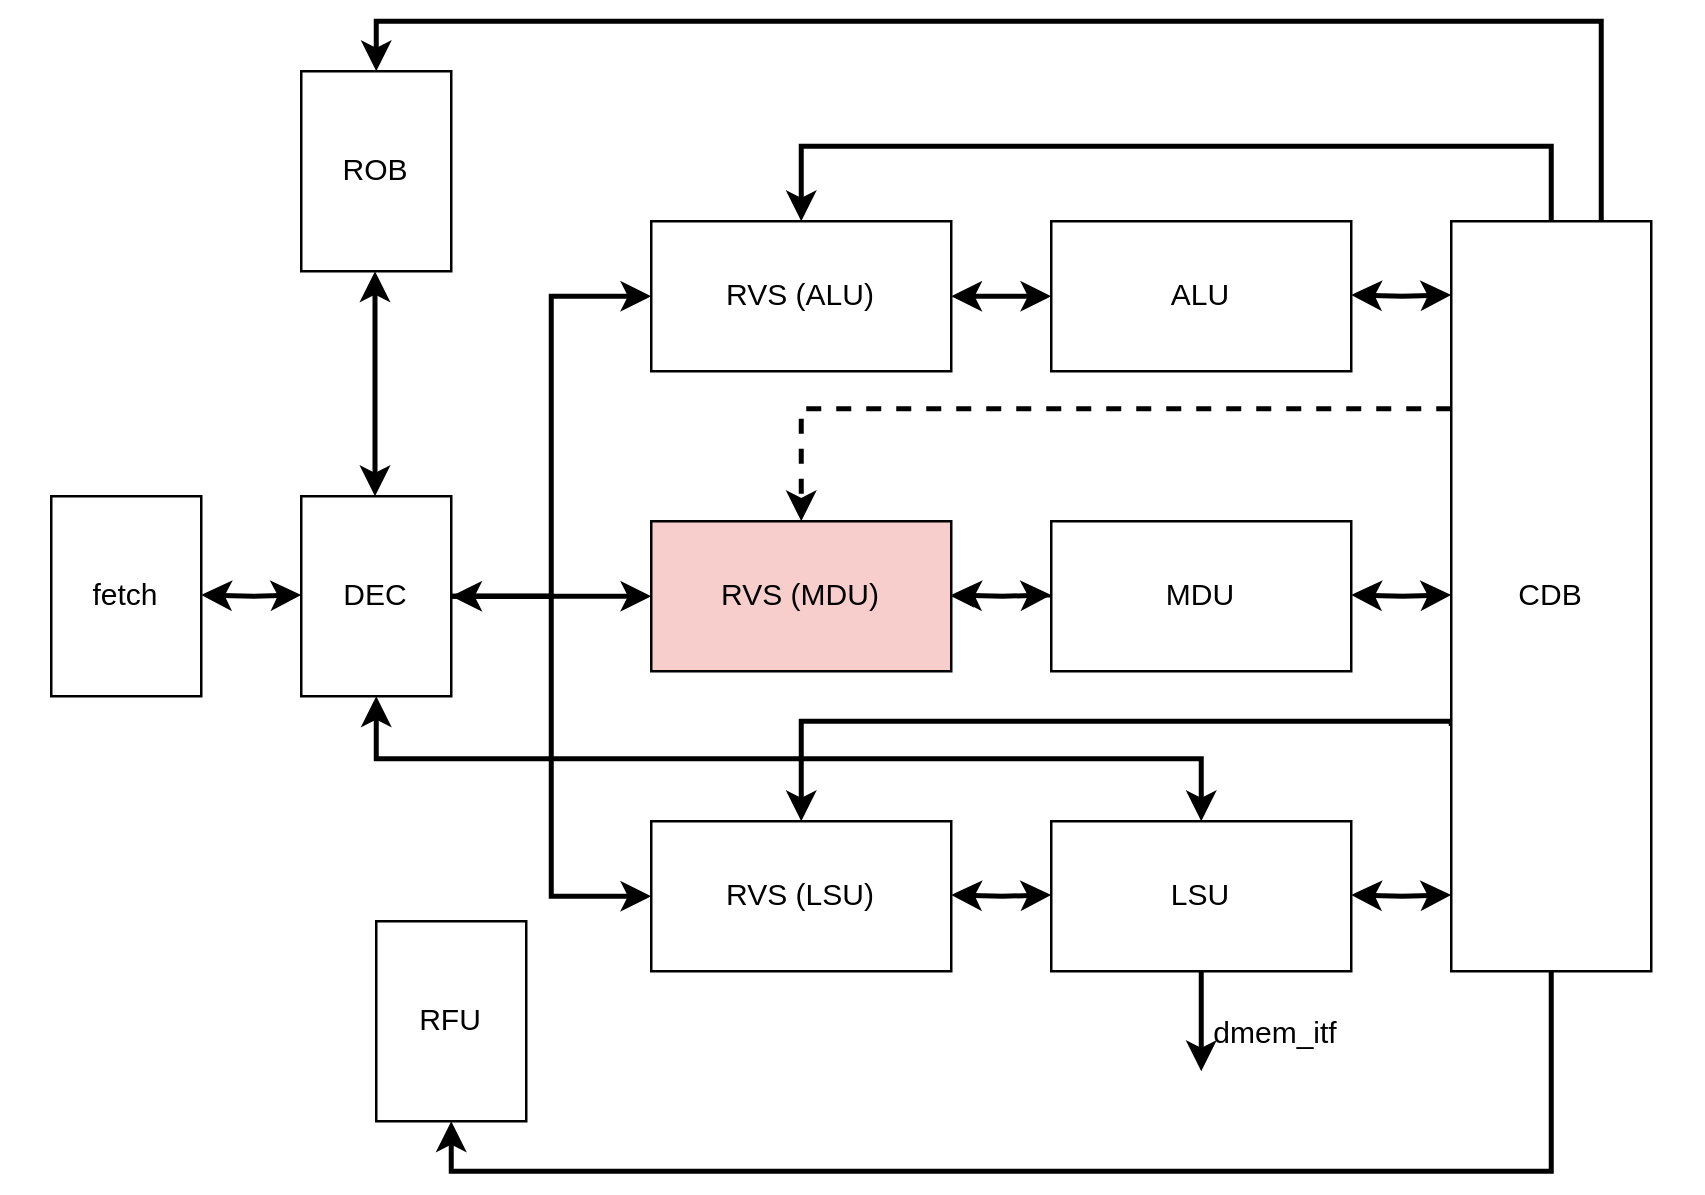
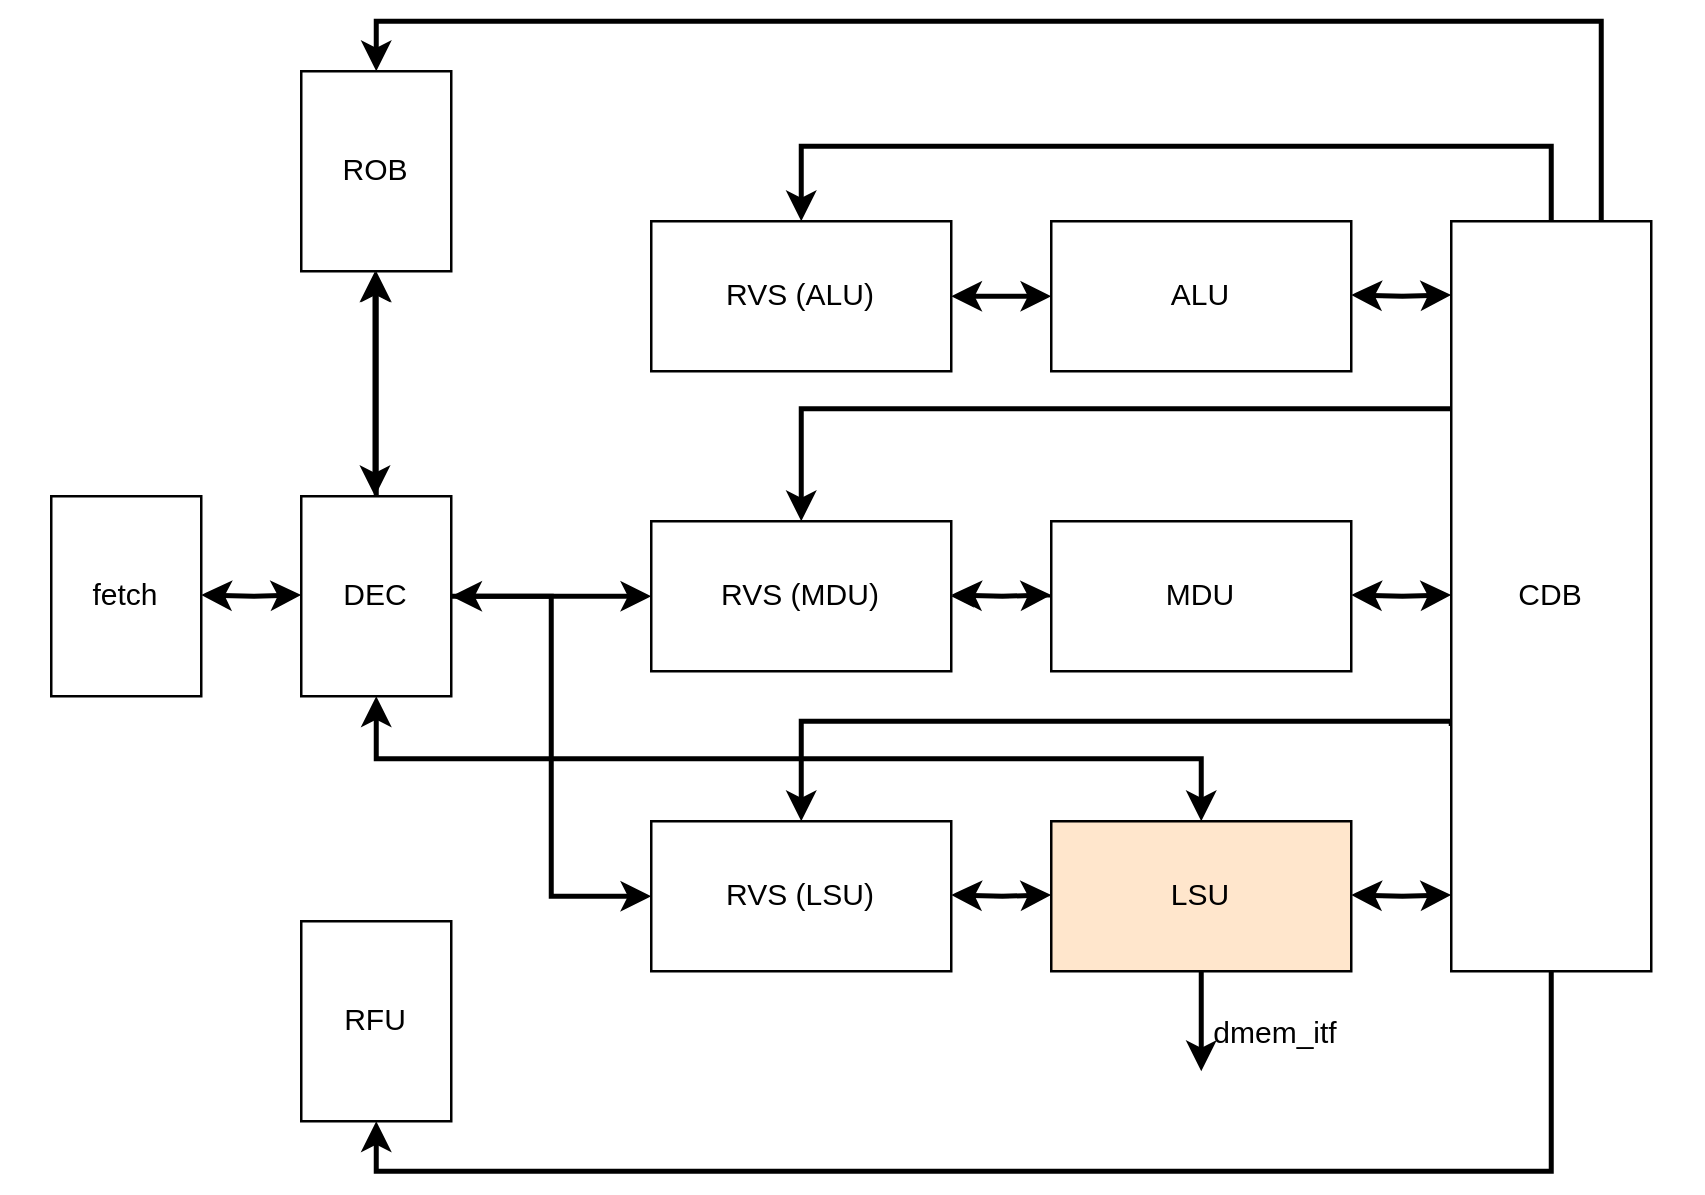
edge "DEC" -> "RVS (ALU)": now "DEC" -> "ROB"
edge "CDB" -> "RVS (MDU)": style dashed -> solid
node "RVS (MDU)": fillcolor #f8cecc -> #ffffff
node "LSU": fillcolor #ffffff -> #ffe6cc
node "RFU": moved (451, 1021) -> (376, 1021)
